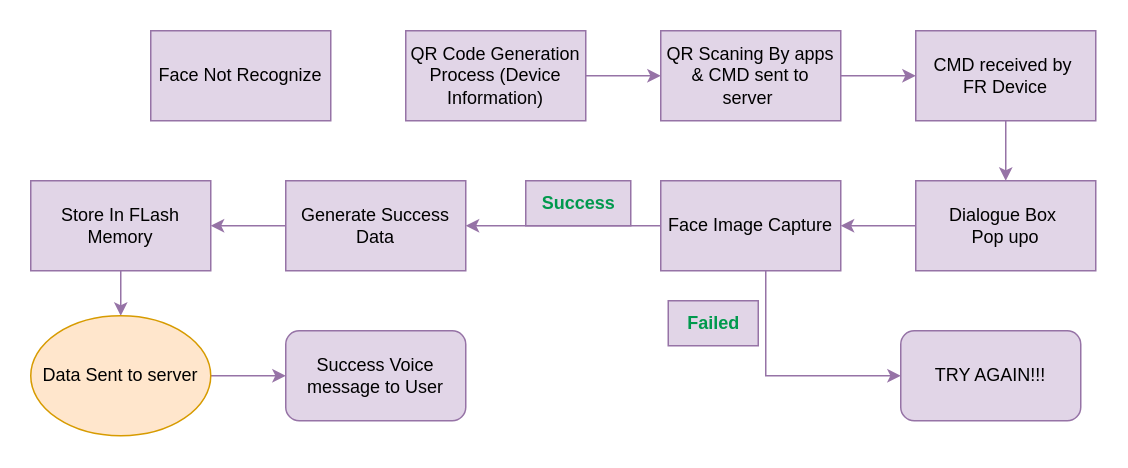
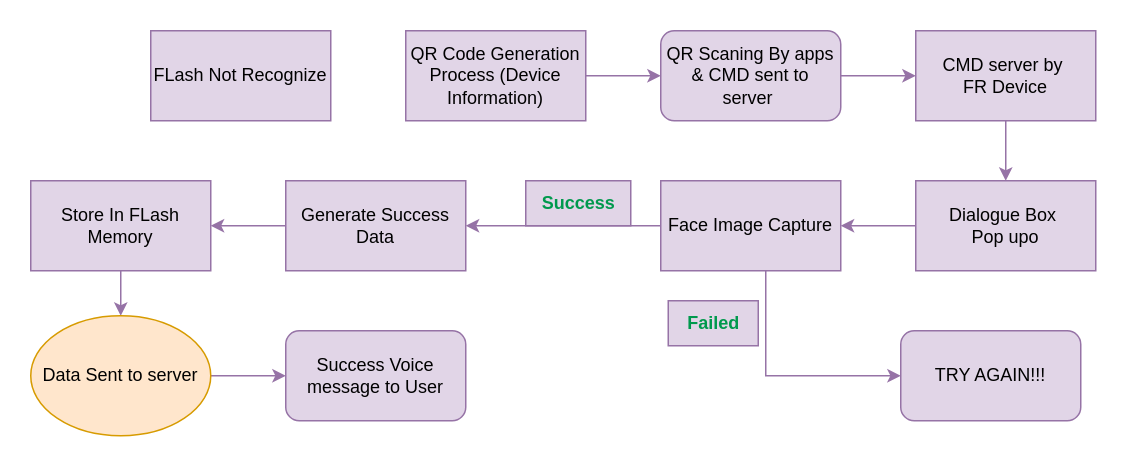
node "Face Not Recognize": label "Face Not Recognize" -> "FLash Not Recognize"
node "QR Scaning By apps & CMD sent to server": shape rectangle -> rounded rectangle
node "CMD received by FR Device": label "CMD received by FR Device" -> "CMD server by FR Device"
